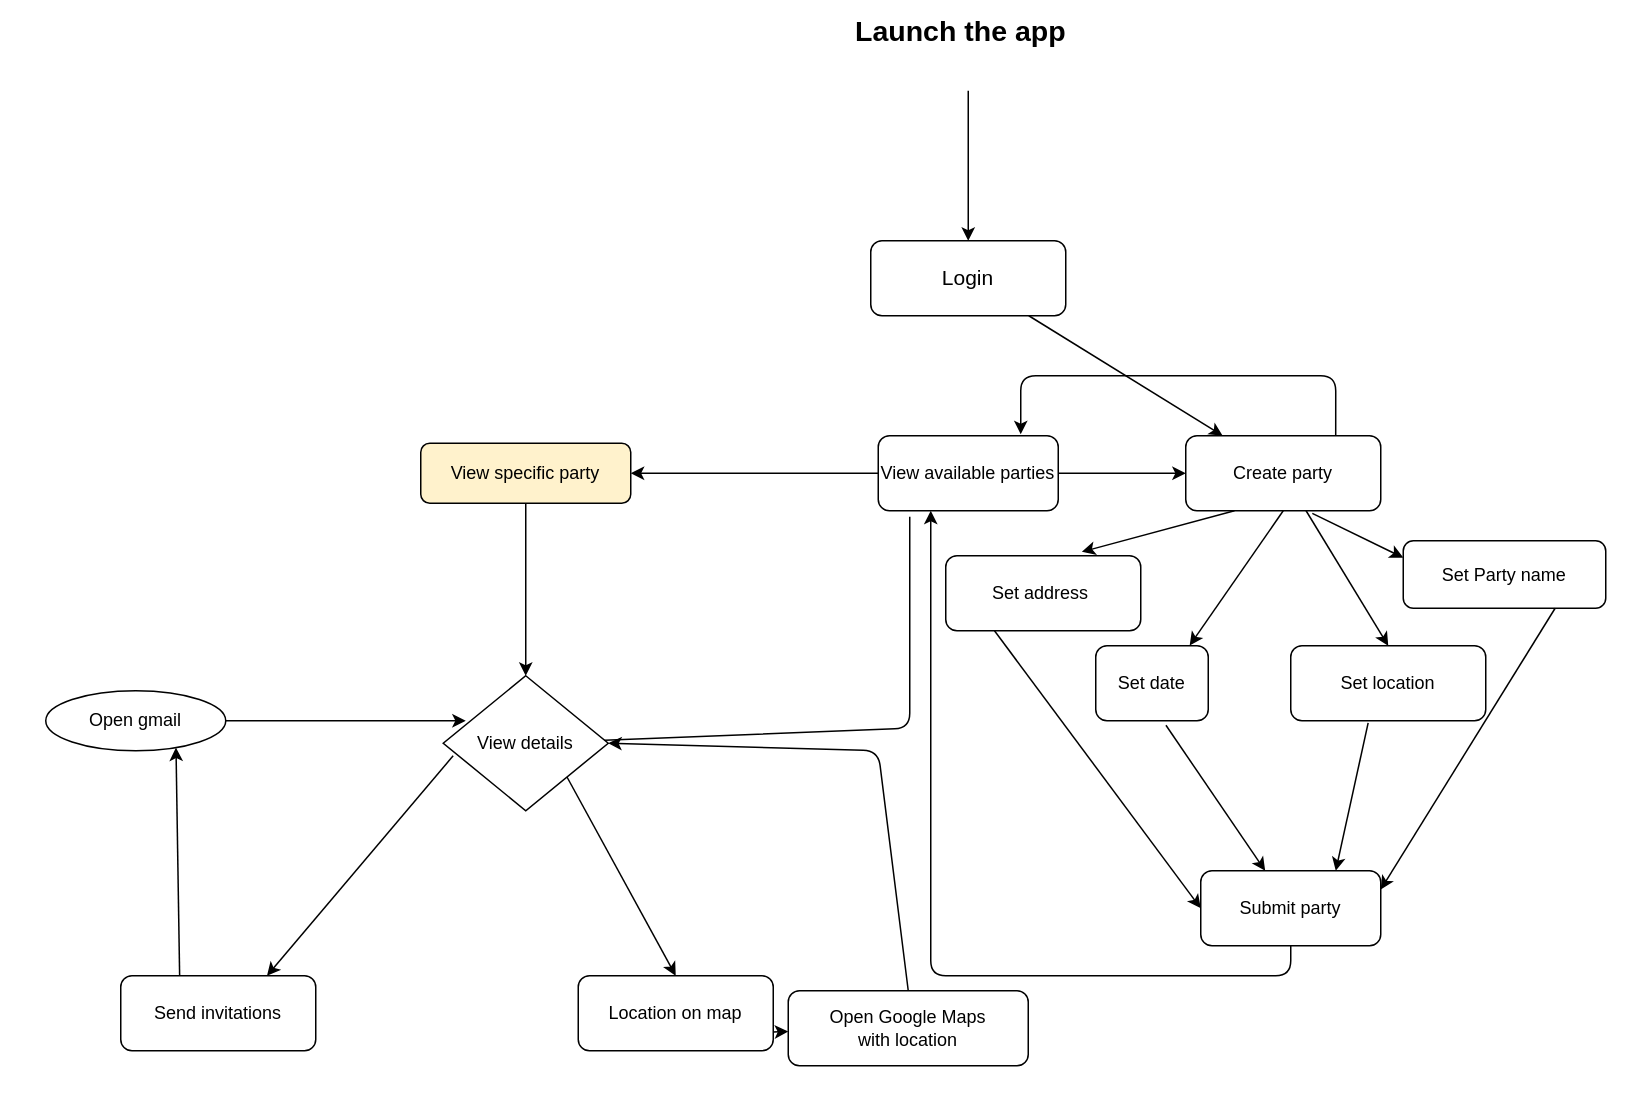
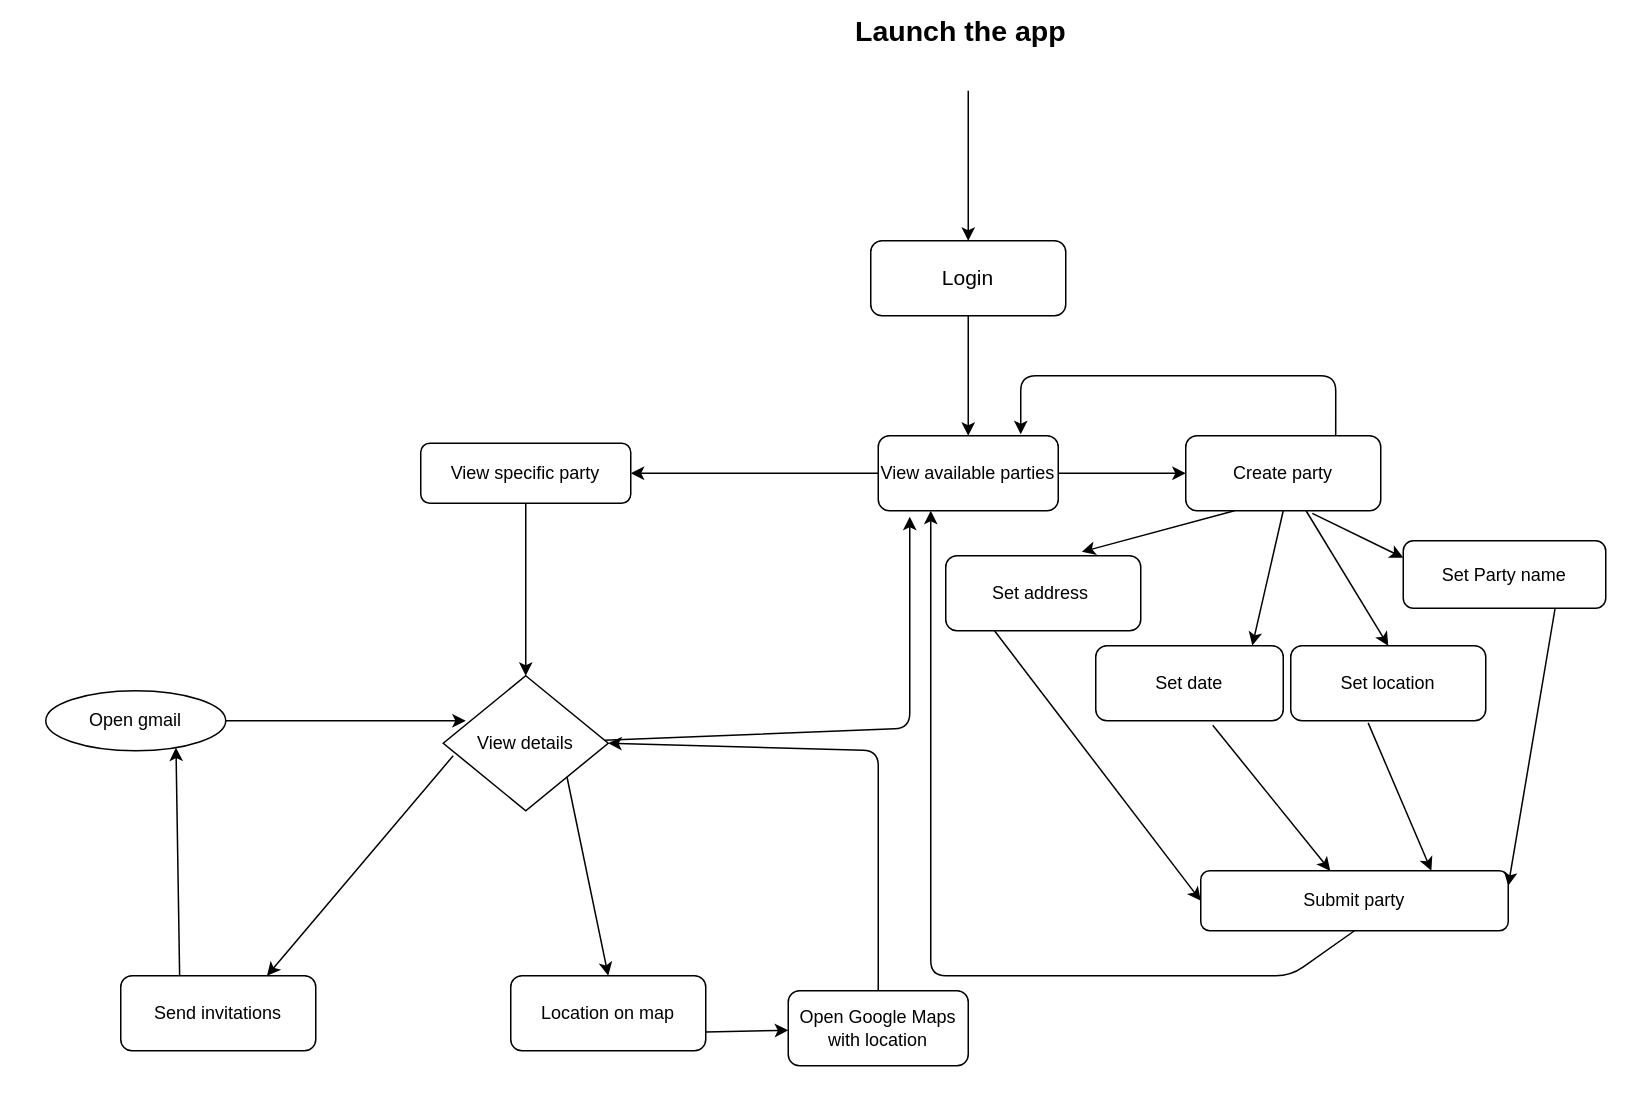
edge "Login" -> "Create party": now "Login" -> "View available parties"
node "View specific party": fillcolor #fff2cc -> #ffffff
edge "View available parties" -- "View details": arrowhead none -> classic
node "Set date": size 113x75 -> 188x75
node "Submit party": size 180x75 -> 308x60
node "Location on map": moved (676, 1013) -> (608, 1013)
node "Open Google Maps with location": size 240x75 -> 180x75
